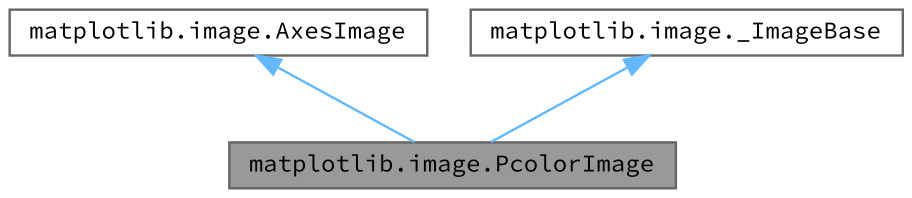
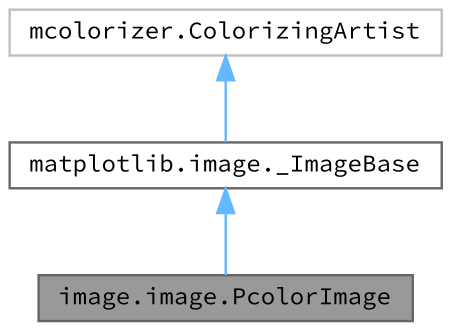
node "matplotlib.image.AxesImage": removed
node "mcolorizer.ColorizingArtist": added
node "matplotlib.image.PcolorImage": label "matplotlib.image.PcolorImage" -> "image.image.PcolorImage"
